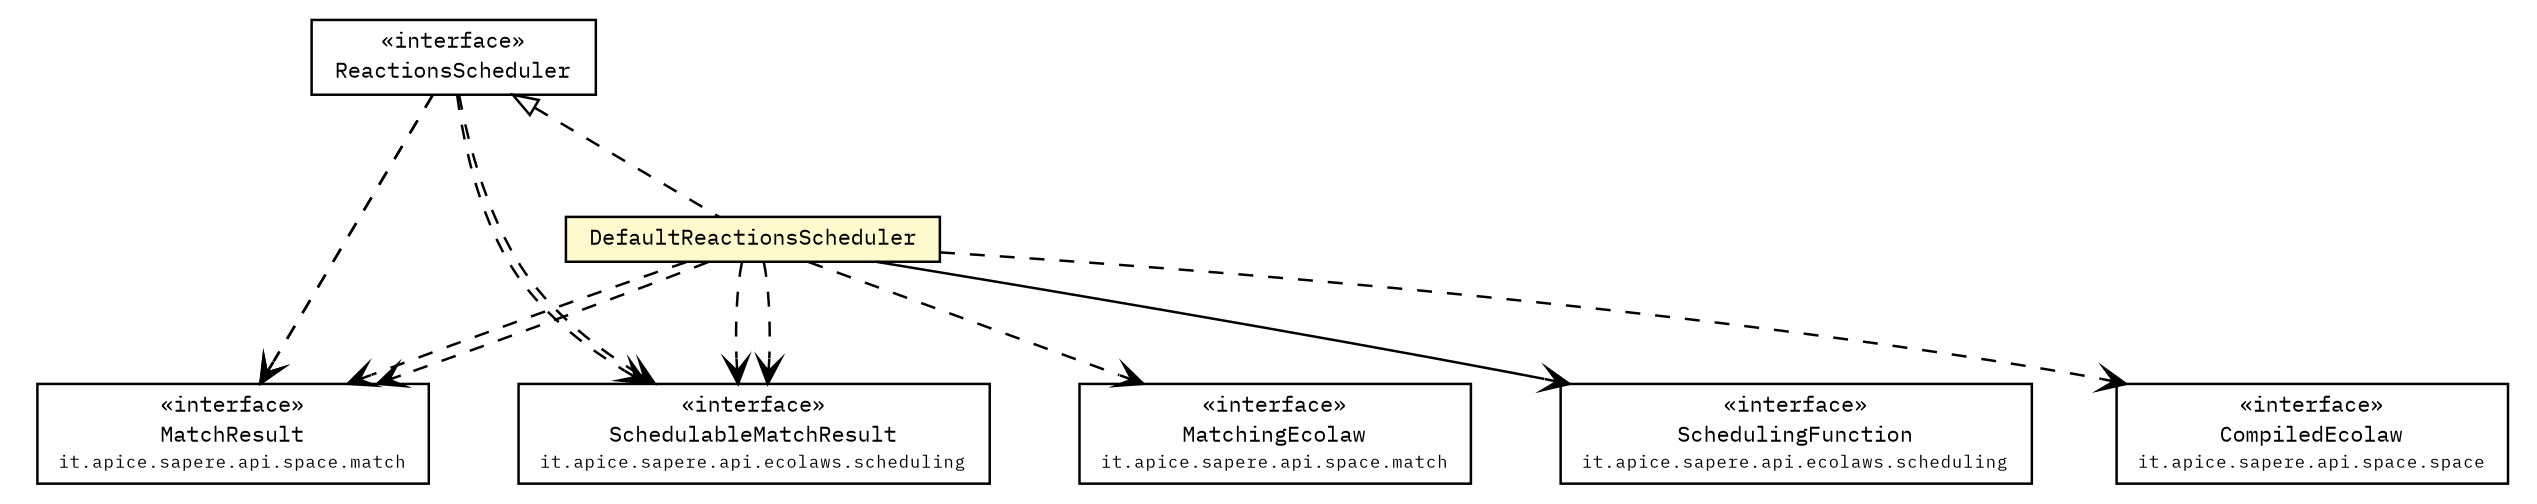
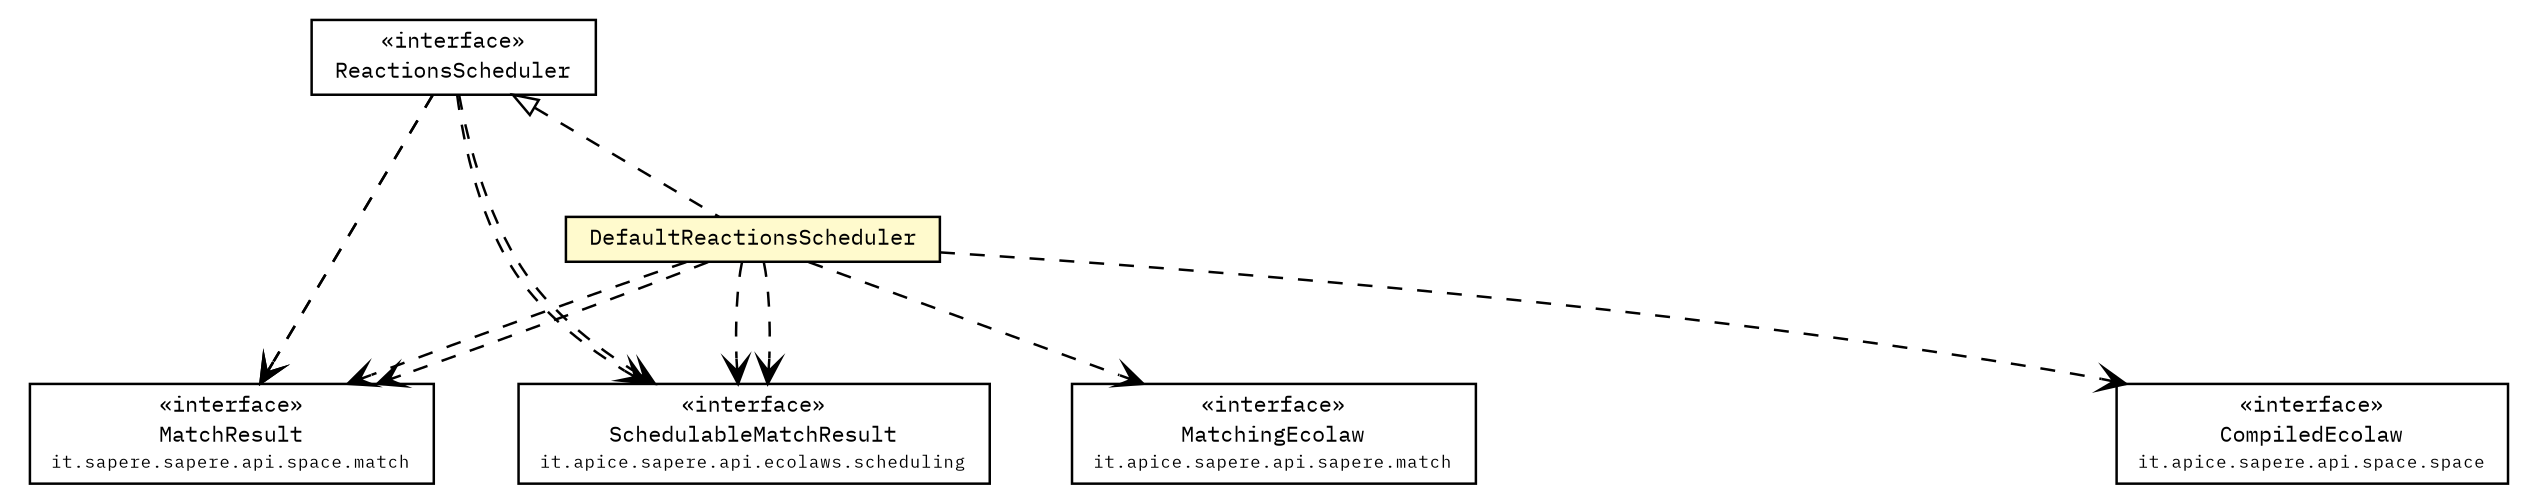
node "SchedulingFunction": removed
node "MatchResult": text "it.apice.sapere.api.space.match" -> "it.sapere.sapere.api.space.match"
node "MatchingEcolaw": text "it.apice.sapere.api.space.match" -> "it.apice.sapere.api.sapere.match"
